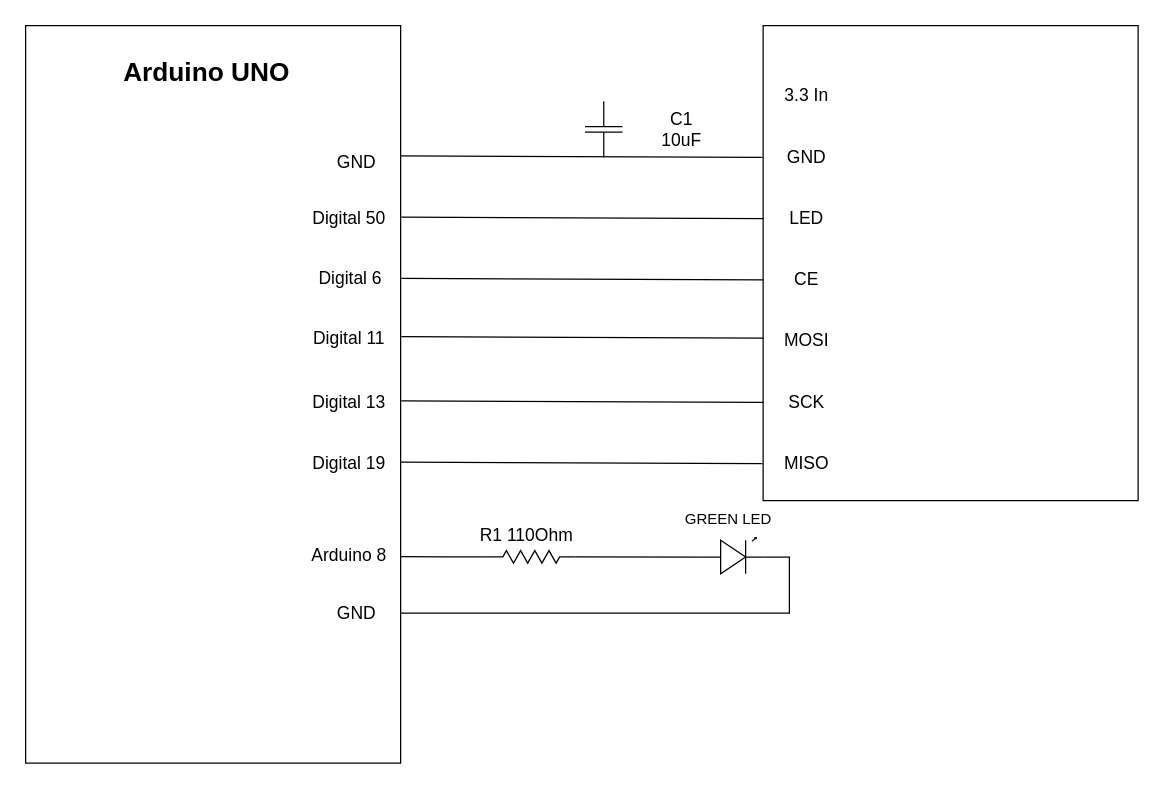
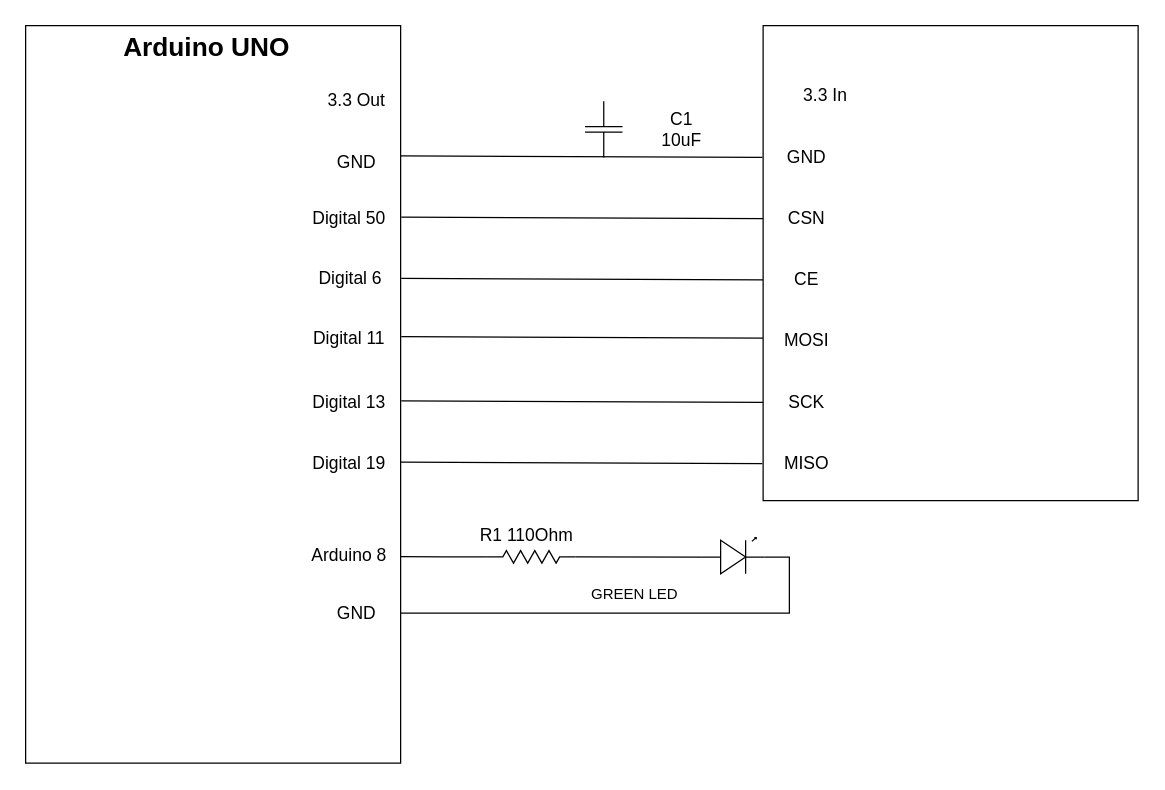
node "Arduino UNO": moved (207, 71) -> (207, 46)
node "3.3 In": moved (807, 96) -> (826, 96)
node "3.3 Out": added
node "LED": label "LED" -> "CSN"
node "GREEN LED": moved (729, 519) -> (635, 594)
